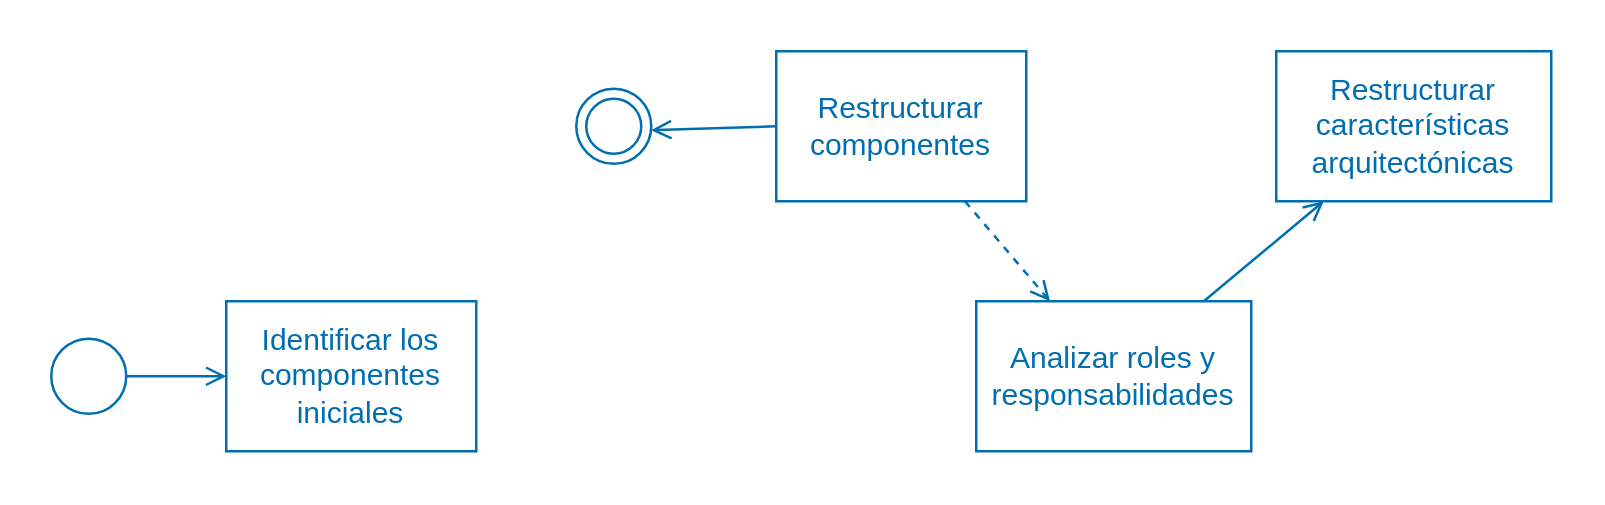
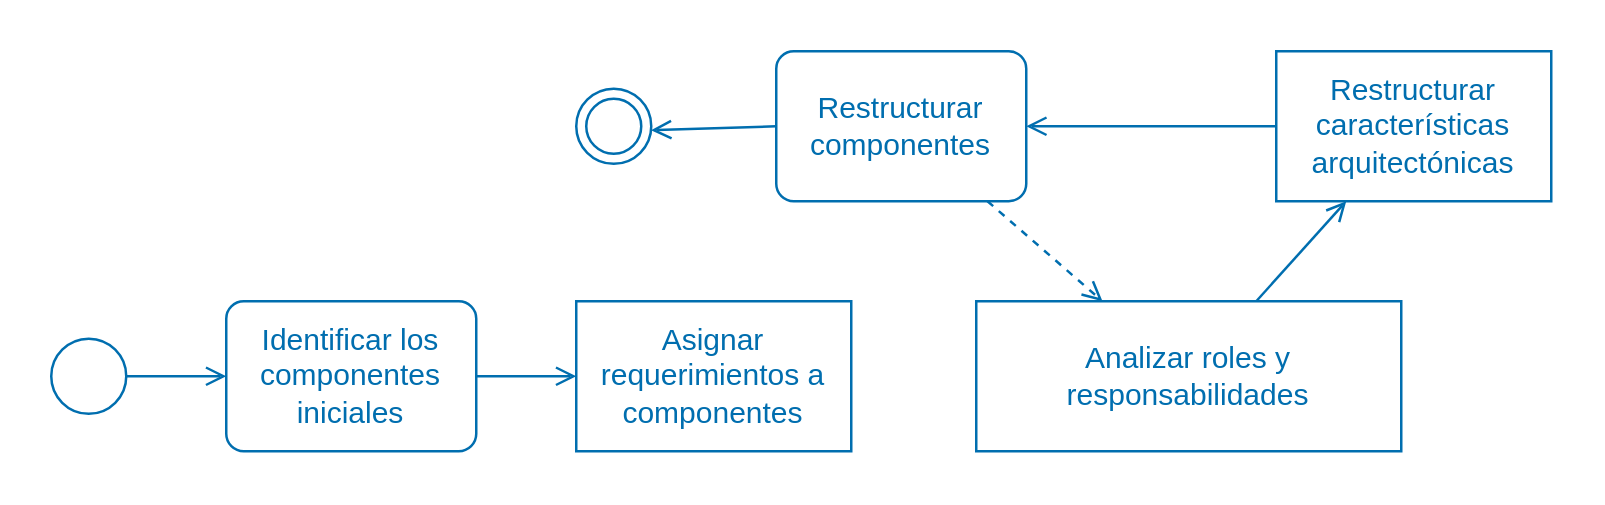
node "Restructurar componentes": shape rectangle -> rounded rectangle
edge "Restructurar características arquitectónicas" -> "Restructurar componentes": added
node "Identificar los componentes iniciales": shape rectangle -> rounded rectangle
edge "Identificar los componentes iniciales" -> "Asignar requerimientos a componentes": added
node "Asignar requerimientos a componentes": added
node "Analizar roles y responsabilidades": size 275x150 -> 425x150
